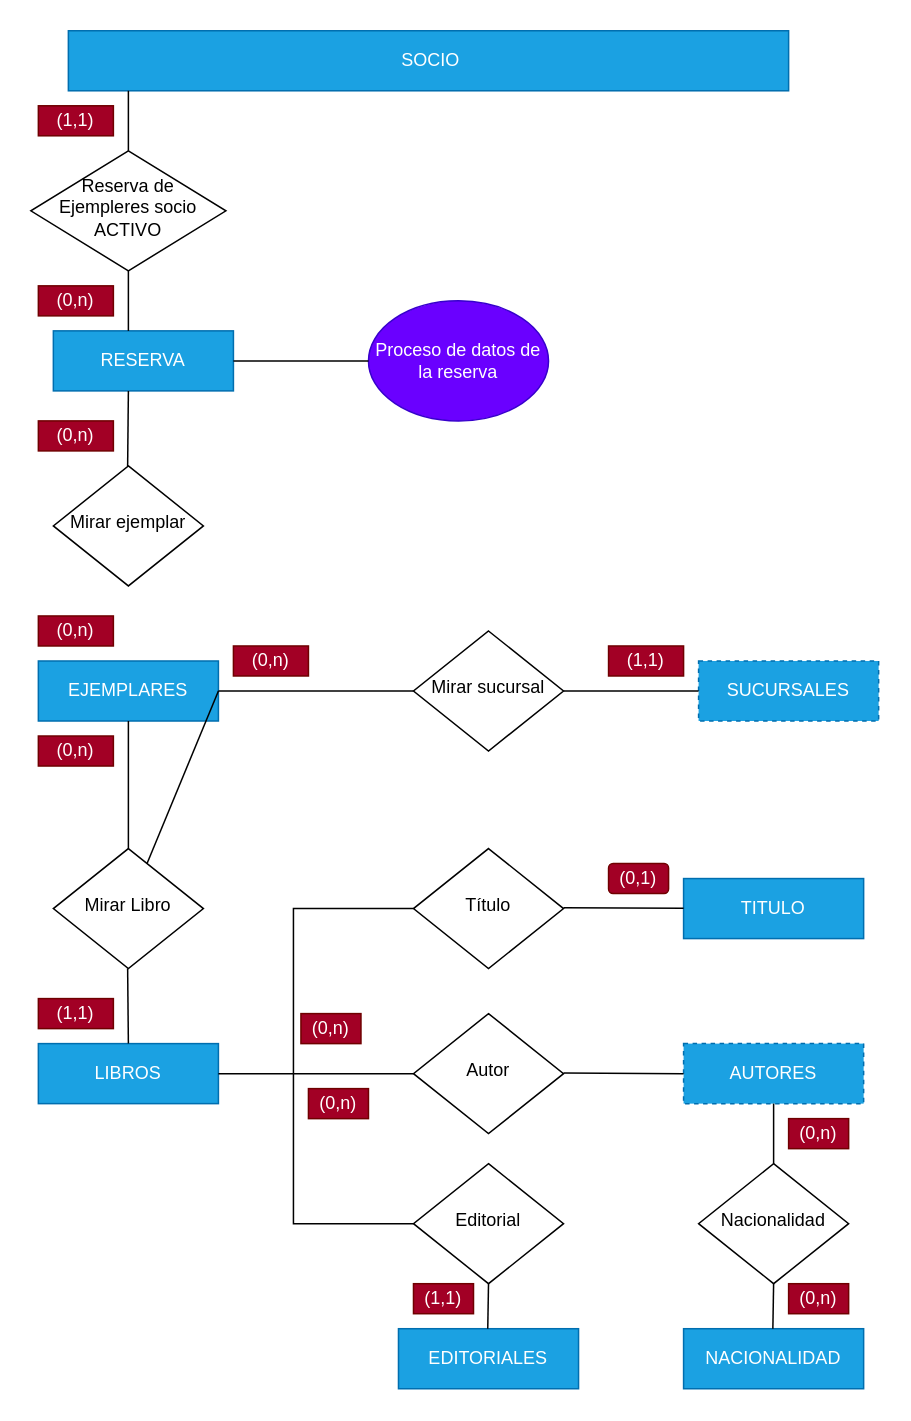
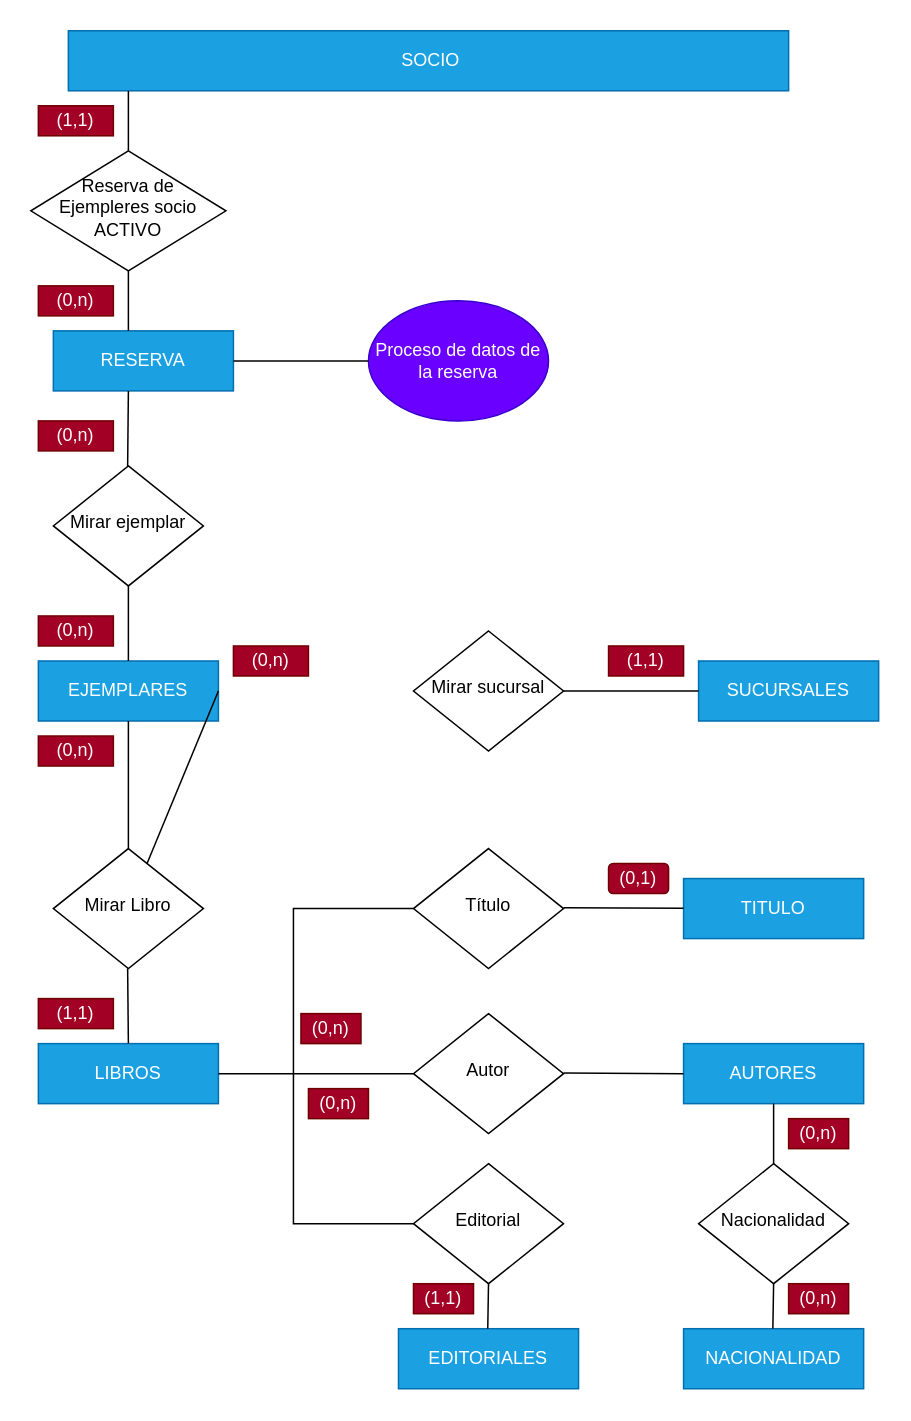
edge "EJEMPLARES" -- "Mirar sucursal": now "EJEMPLARES" -- "Mirar ejemplar"
node "SUCURSALES": style dashed -> solid
node "AUTORES": style dashed -> solid
